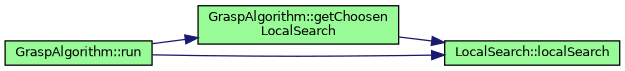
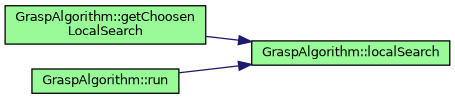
edge "GraspAlgorithm::run" -> "GraspAlgorithm::getChoosen LocalSearch": removed
node "LocalSearch::localSearch": label "LocalSearch::localSearch" -> "GraspAlgorithm::localSearch"
